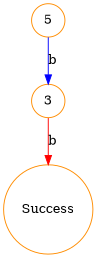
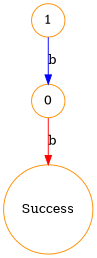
node "5": label "5" -> "1"
node "3": label "3" -> "0"
